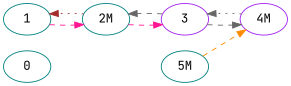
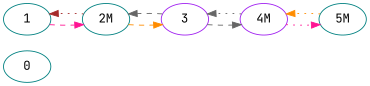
edge "2M" -> "3": color deeppink -> darkorange
edge "4M" -> "5M": added
edge "5M" -> "4M": style dashed -> dotted
